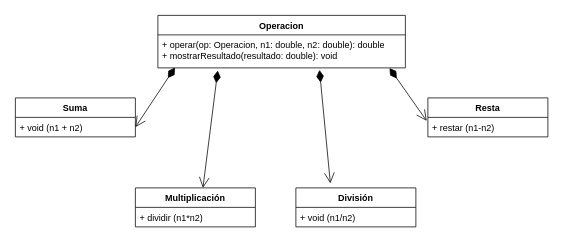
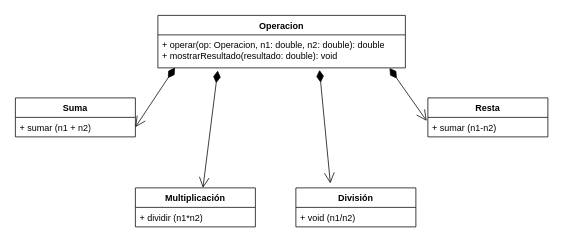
node "+ void (n1 + n2)": label "+ void (n1 + n2)" -> "+ sumar (n1 + n2)"
node "+ restar (n1-n2)": label "+ restar (n1-n2)" -> "+ sumar (n1-n2)"
